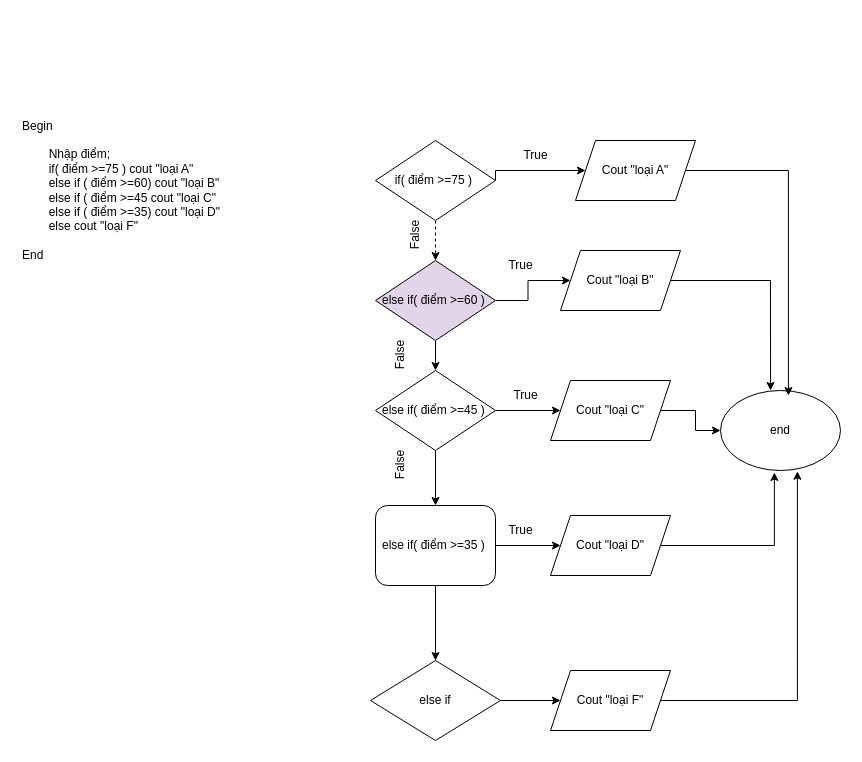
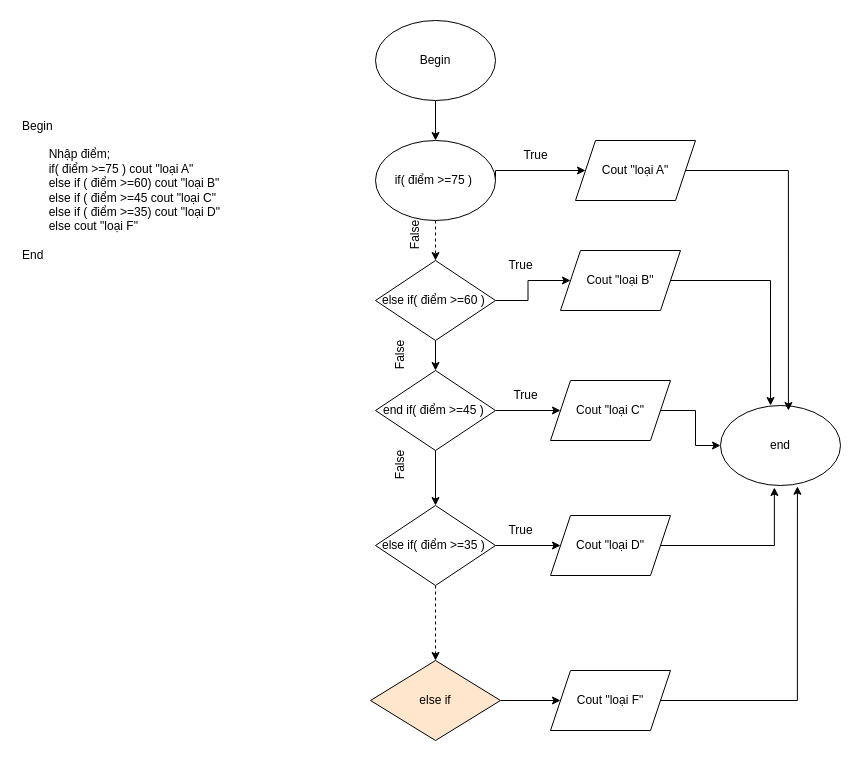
node "Begin": added
edge "Begin" -> "if( điểm >=75 )": added
node "if( điểm >=75 )": shape diamond -> ellipse
node "else if( điểm >=60 )": fillcolor #e1d5e7 -> #ffffff
node "else if( điểm >=45 )": label "else if( điểm >=45 )" -> "end if( điểm >=45 )"
node "end": moved (781, 431) -> (781, 446)
node "else if( điểm >=35 )": shape rounded rectangle -> diamond
edge "else if( điểm >=35 )" -> "else if": style solid -> dashed
node "else if": fillcolor #ffffff -> #ffe6cc
